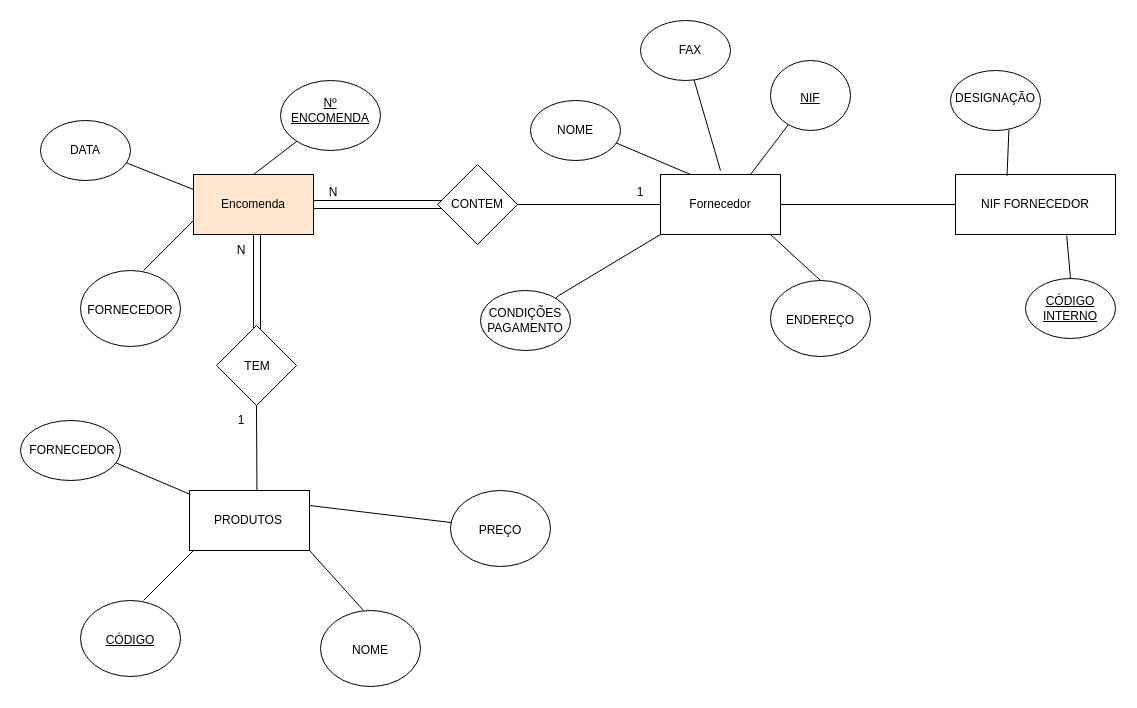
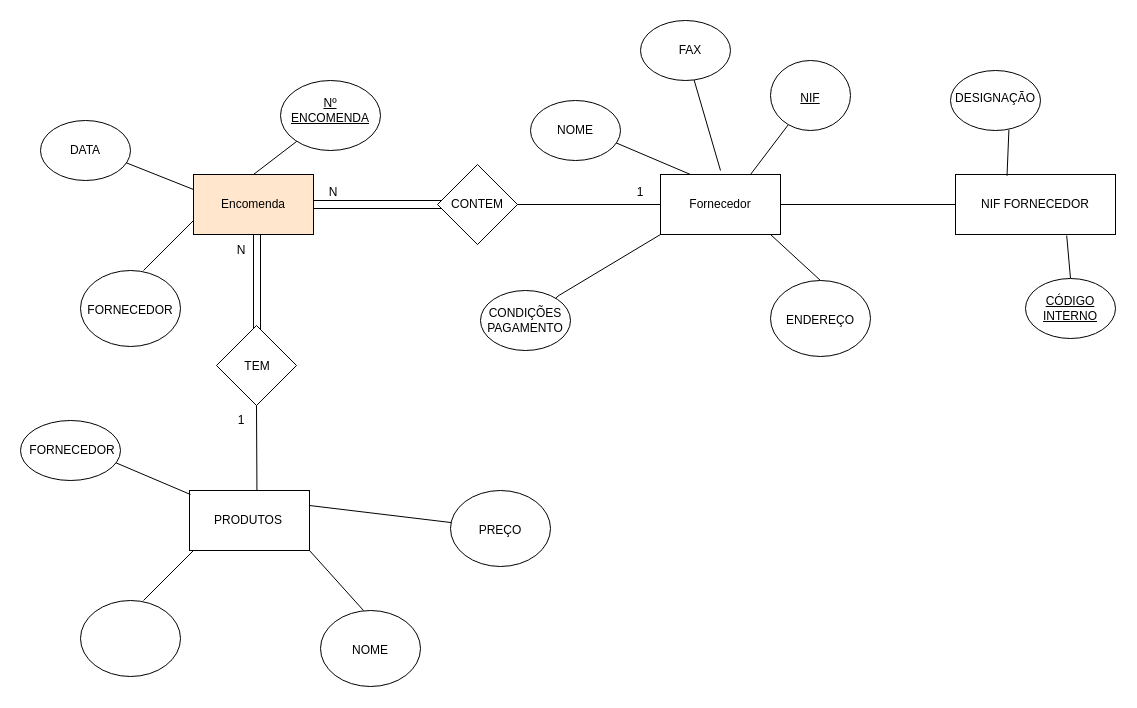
node "CÓDIGO": removed
